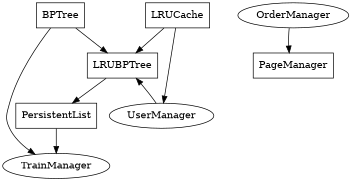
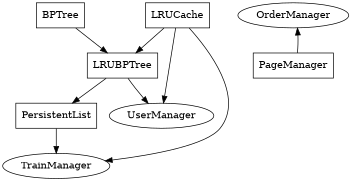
edge "OrderManager" -> "PageManager": reversed
edge "BPTree" -> "TrainManager": now "LRUCache" -> "TrainManager"
edge "UserManager" -> "LRUBPTree": reversed
